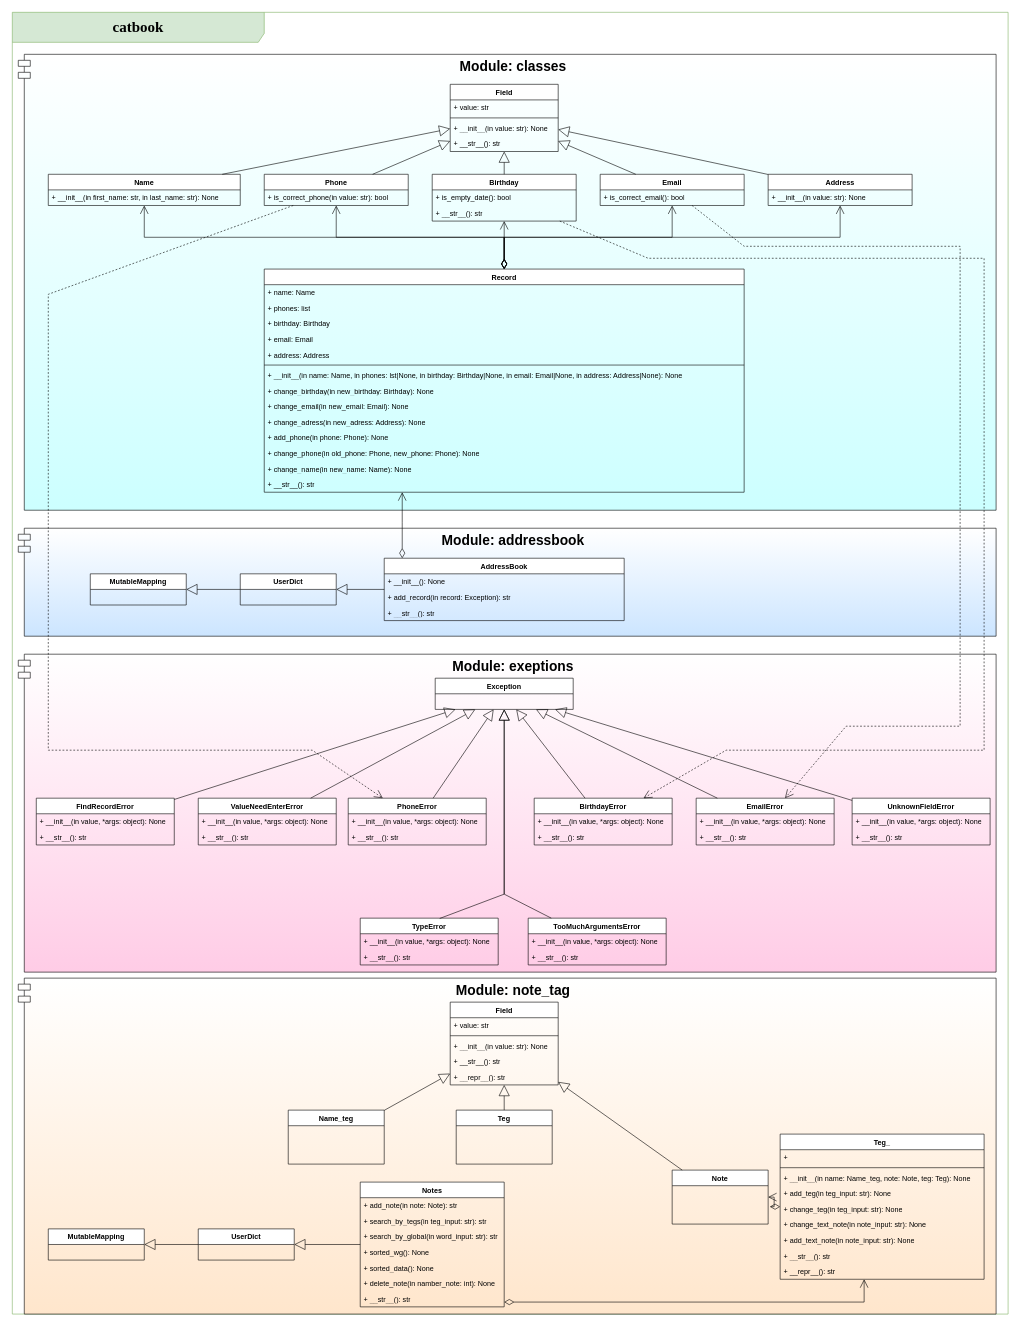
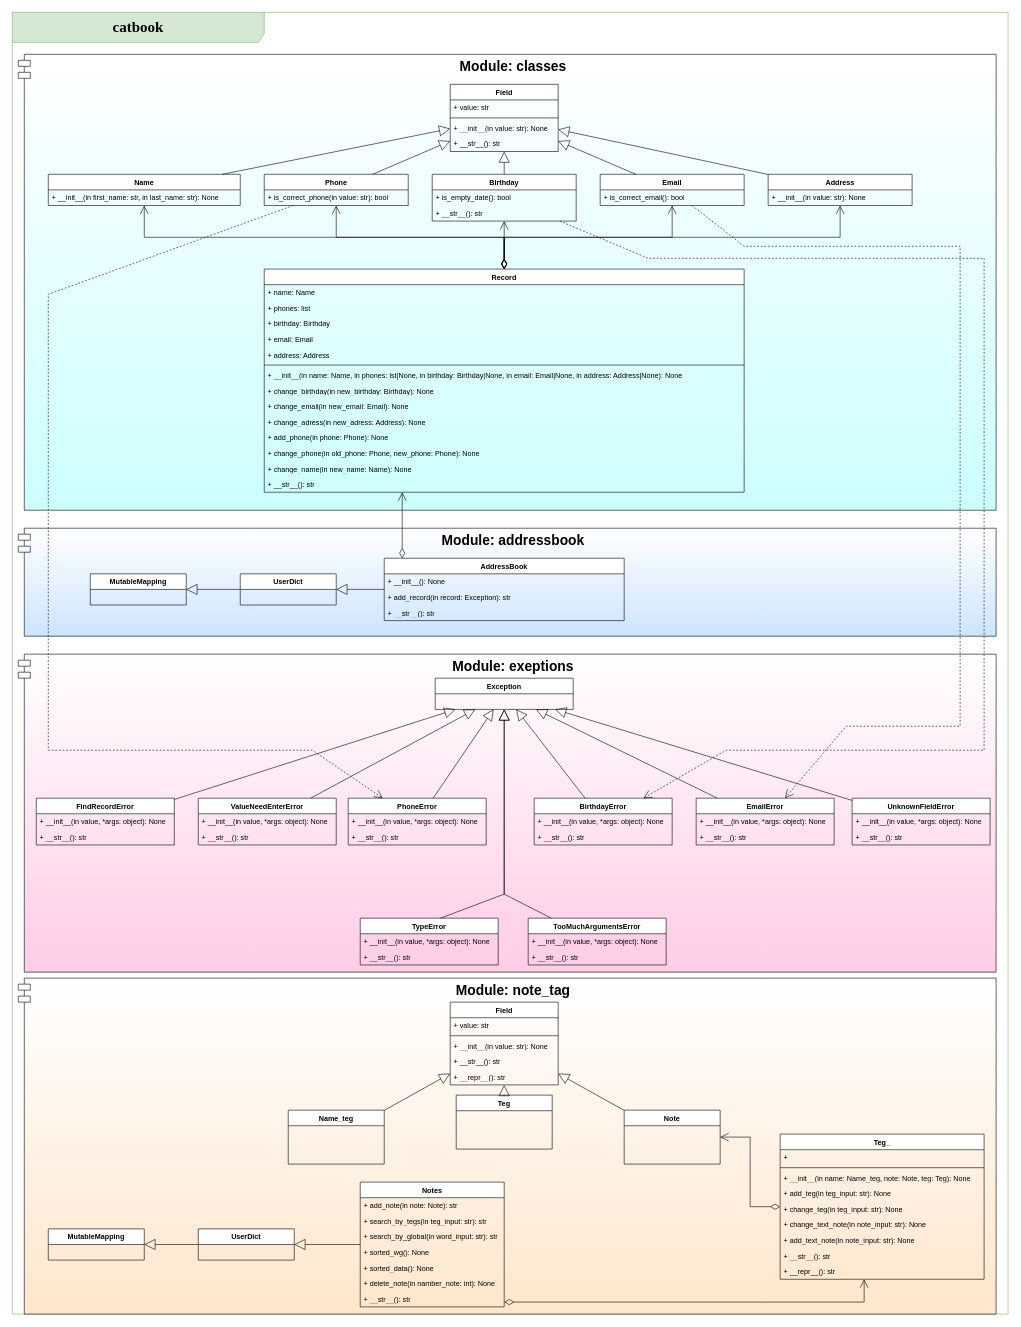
node "Teg": moved (504, 1137) -> (504, 1122)
node "Note": moved (720, 1197) -> (672, 1137)
